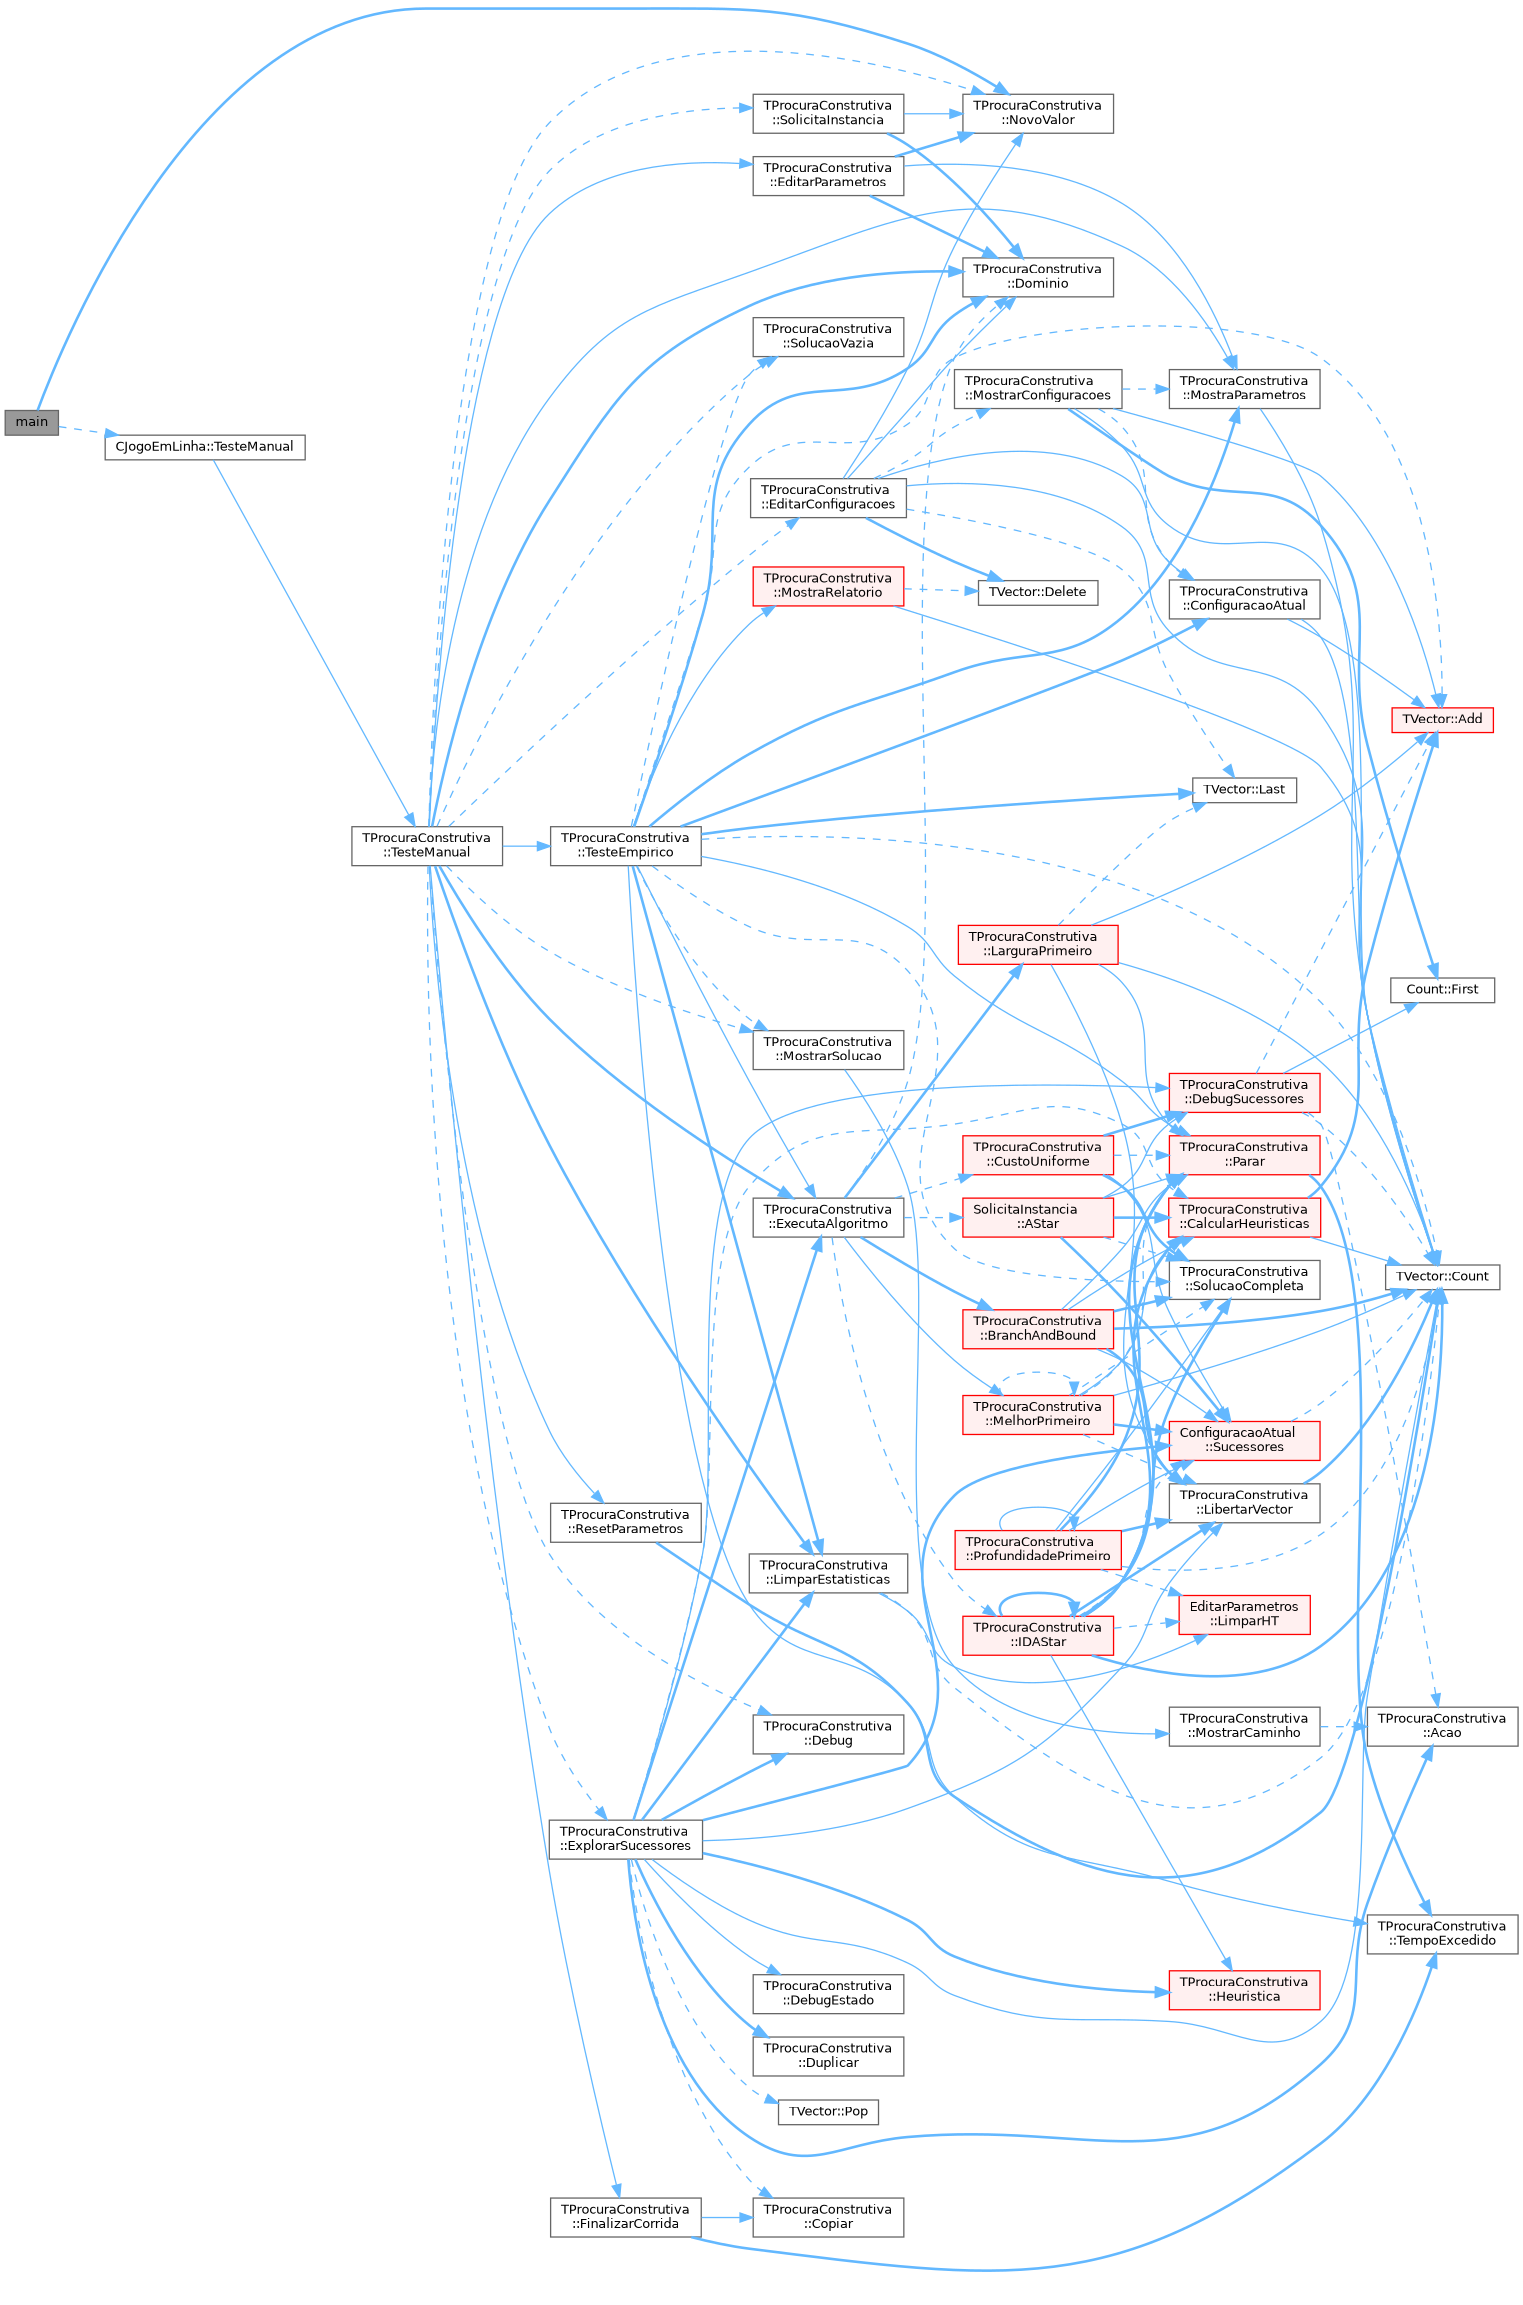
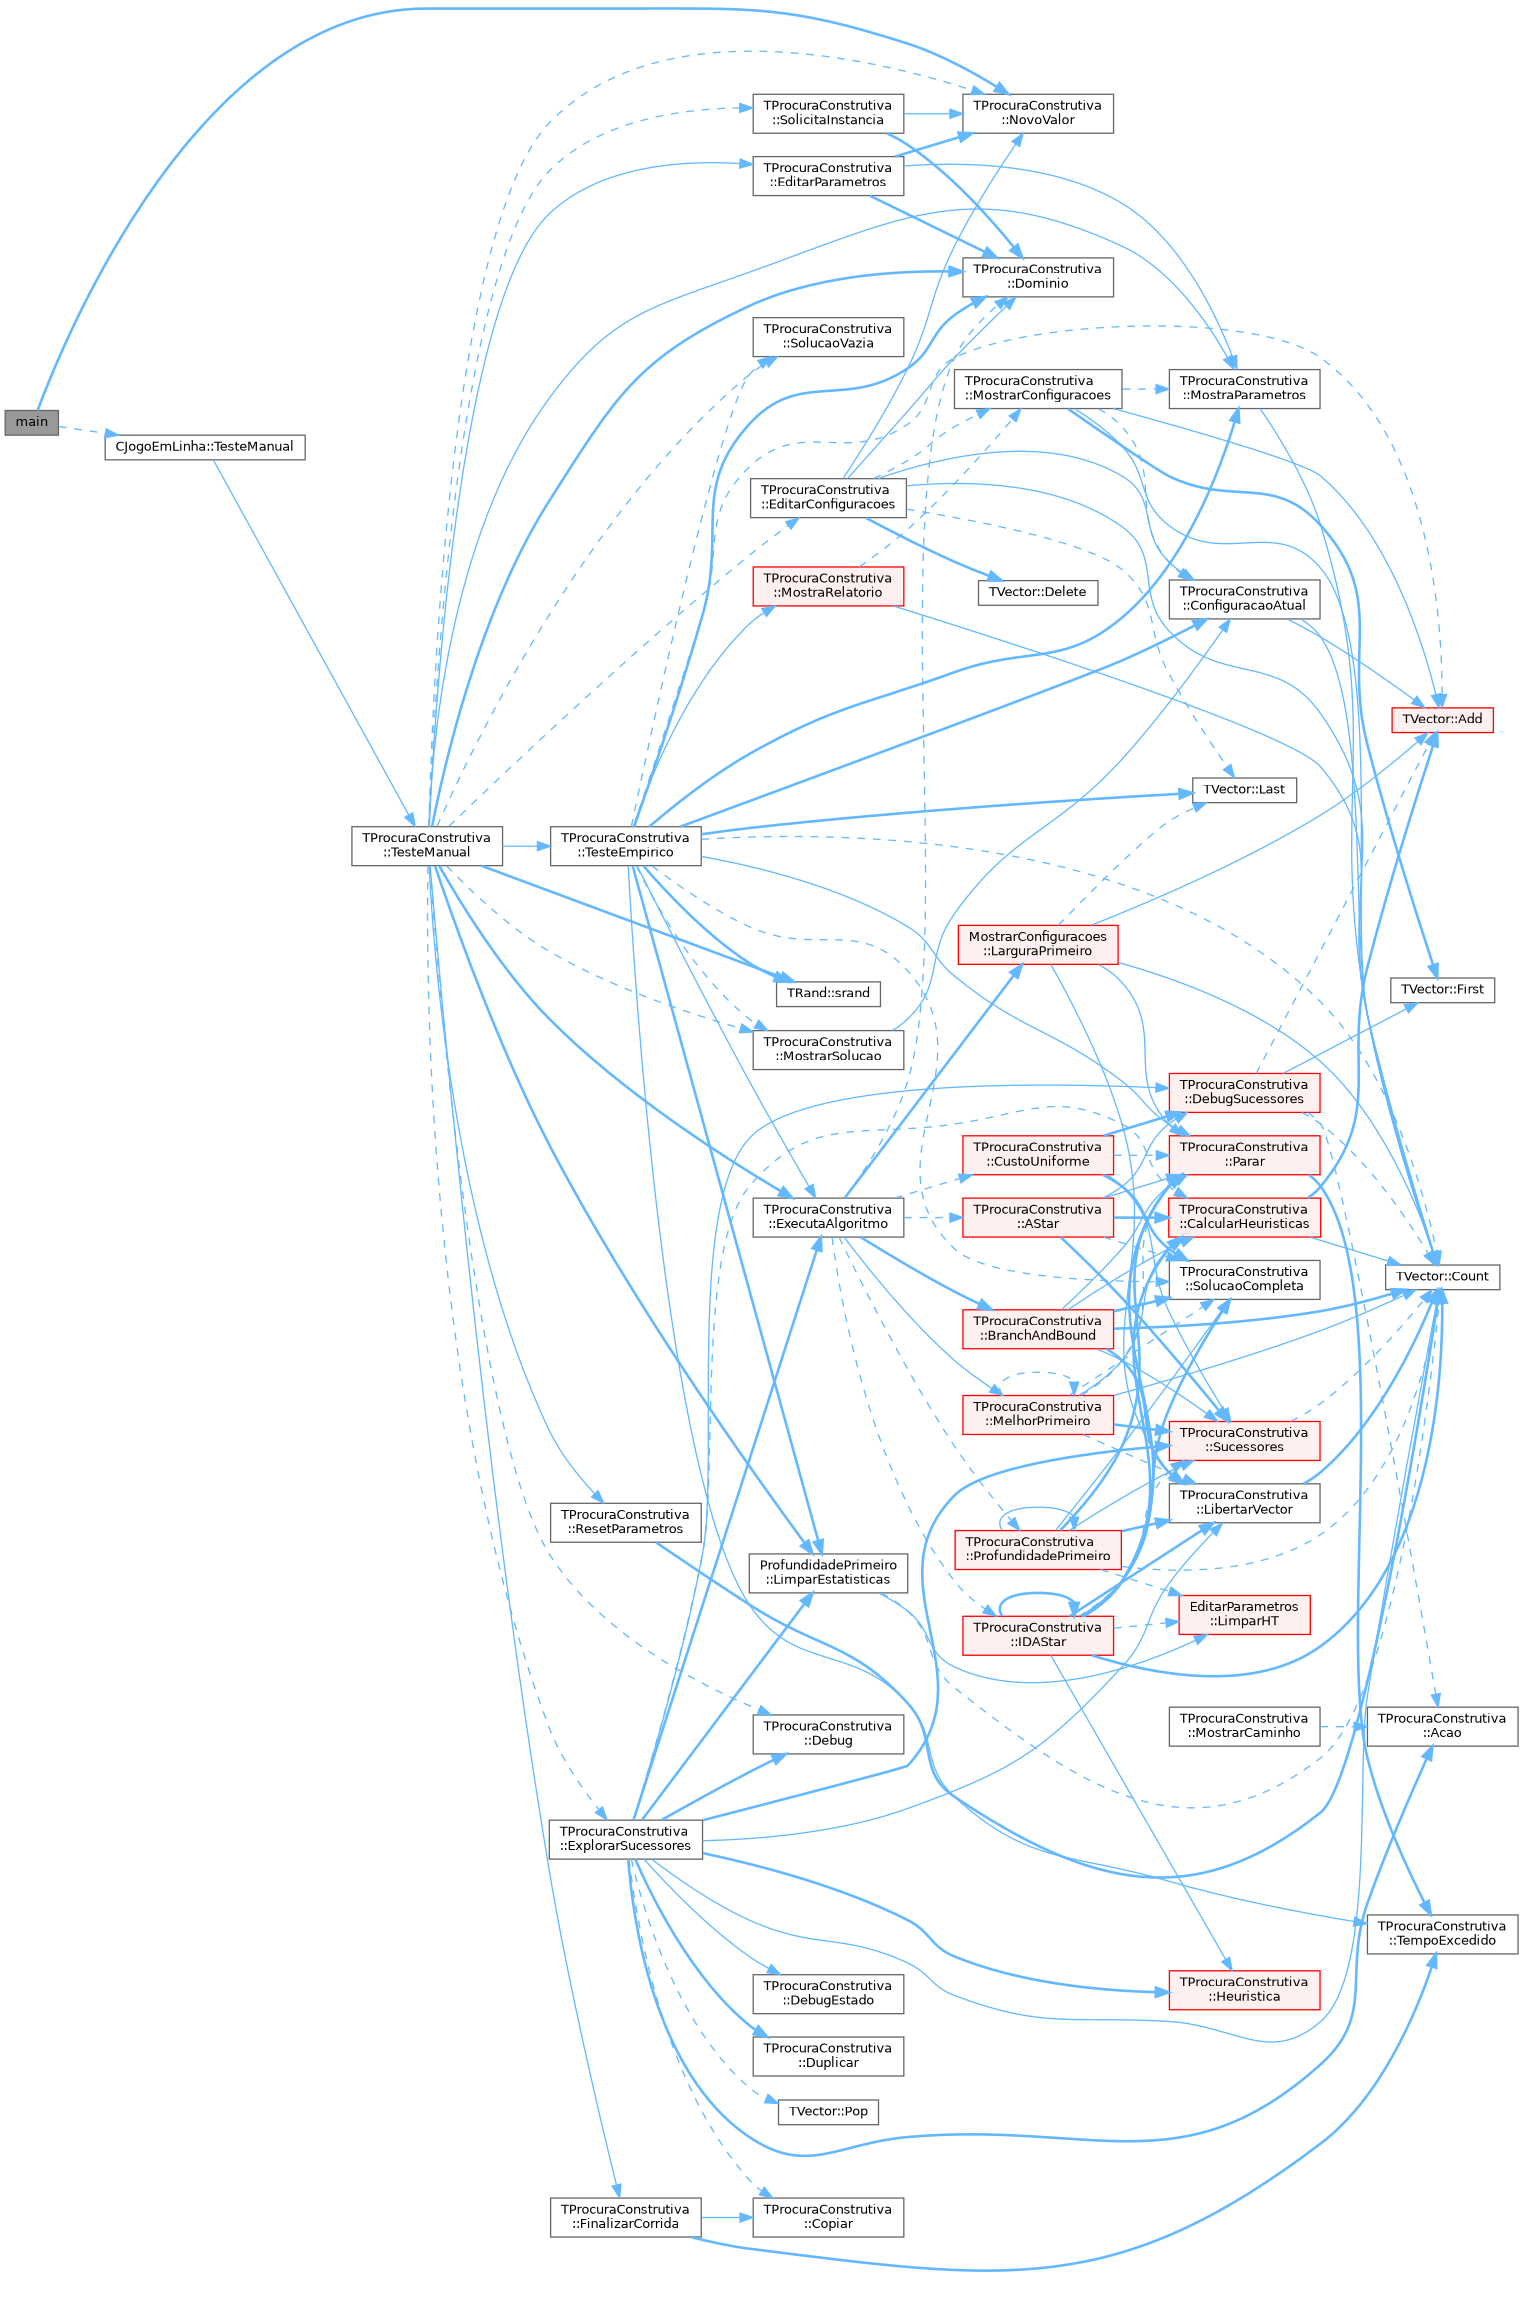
edge "TProcuraConstrutiva ::MostraRelatorio" -> "TVector::Delete": now "TProcuraConstrutiva ::MostraRelatorio" -> "TProcuraConstrutiva ::MostrarConfiguracoes"
node "TProcuraConstrutiva ::LarguraPrimeiro": label "TProcuraConstrutiva ::LarguraPrimeiro" -> "MostrarConfiguracoes ::LarguraPrimeiro"
node "Count::First": label "Count::First" -> "TVector::First"
node "TRand::srand": added
node "SolicitaInstancia ::AStar": label "SolicitaInstancia ::AStar" -> "TProcuraConstrutiva ::AStar"
edge "TProcuraConstrutiva ::ExecutaAlgoritmo" -> "TProcuraConstrutiva ::ProfundidadePrimeiro": added
node "ConfiguracaoAtual ::Sucessores": label "ConfiguracaoAtual ::Sucessores" -> "TProcuraConstrutiva ::Sucessores"
edge "TProcuraConstrutiva ::MostrarSolucao" -> "TProcuraConstrutiva ::MostrarCaminho": now "TProcuraConstrutiva ::MostrarSolucao" -> "TProcuraConstrutiva ::ConfiguracaoAtual"
node "TProcuraConstrutiva ::LimparEstatisticas": label "TProcuraConstrutiva ::LimparEstatisticas" -> "ProfundidadePrimeiro ::LimparEstatisticas"
